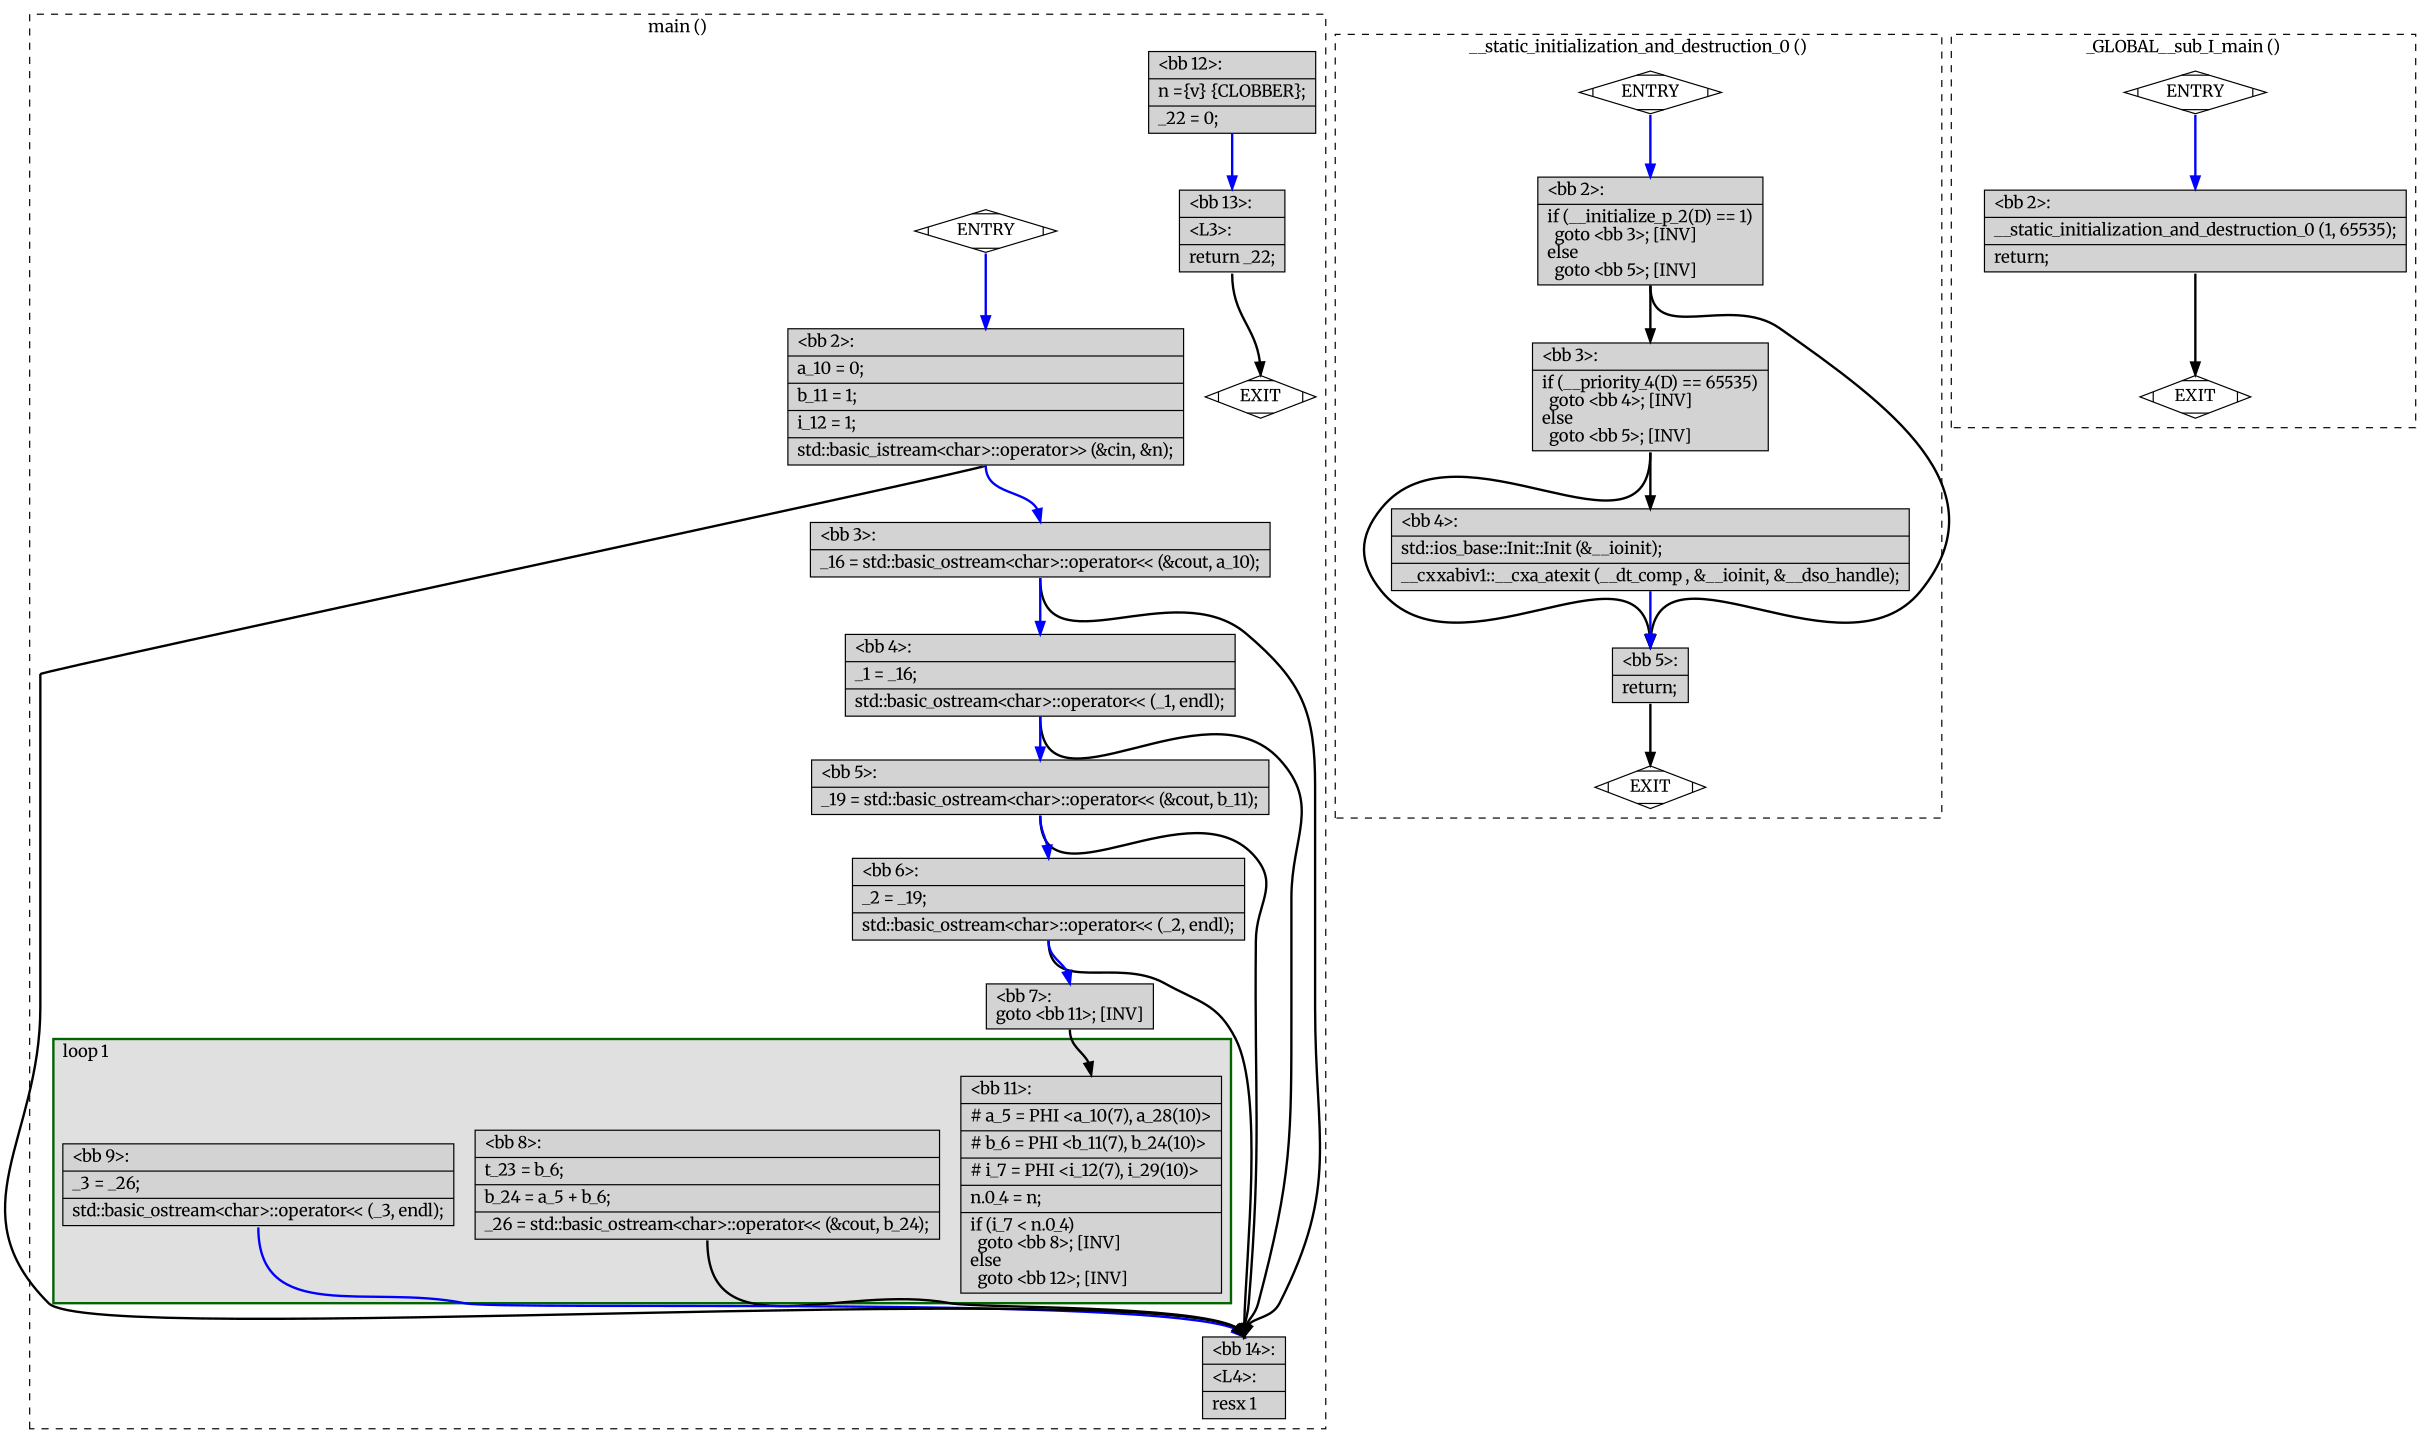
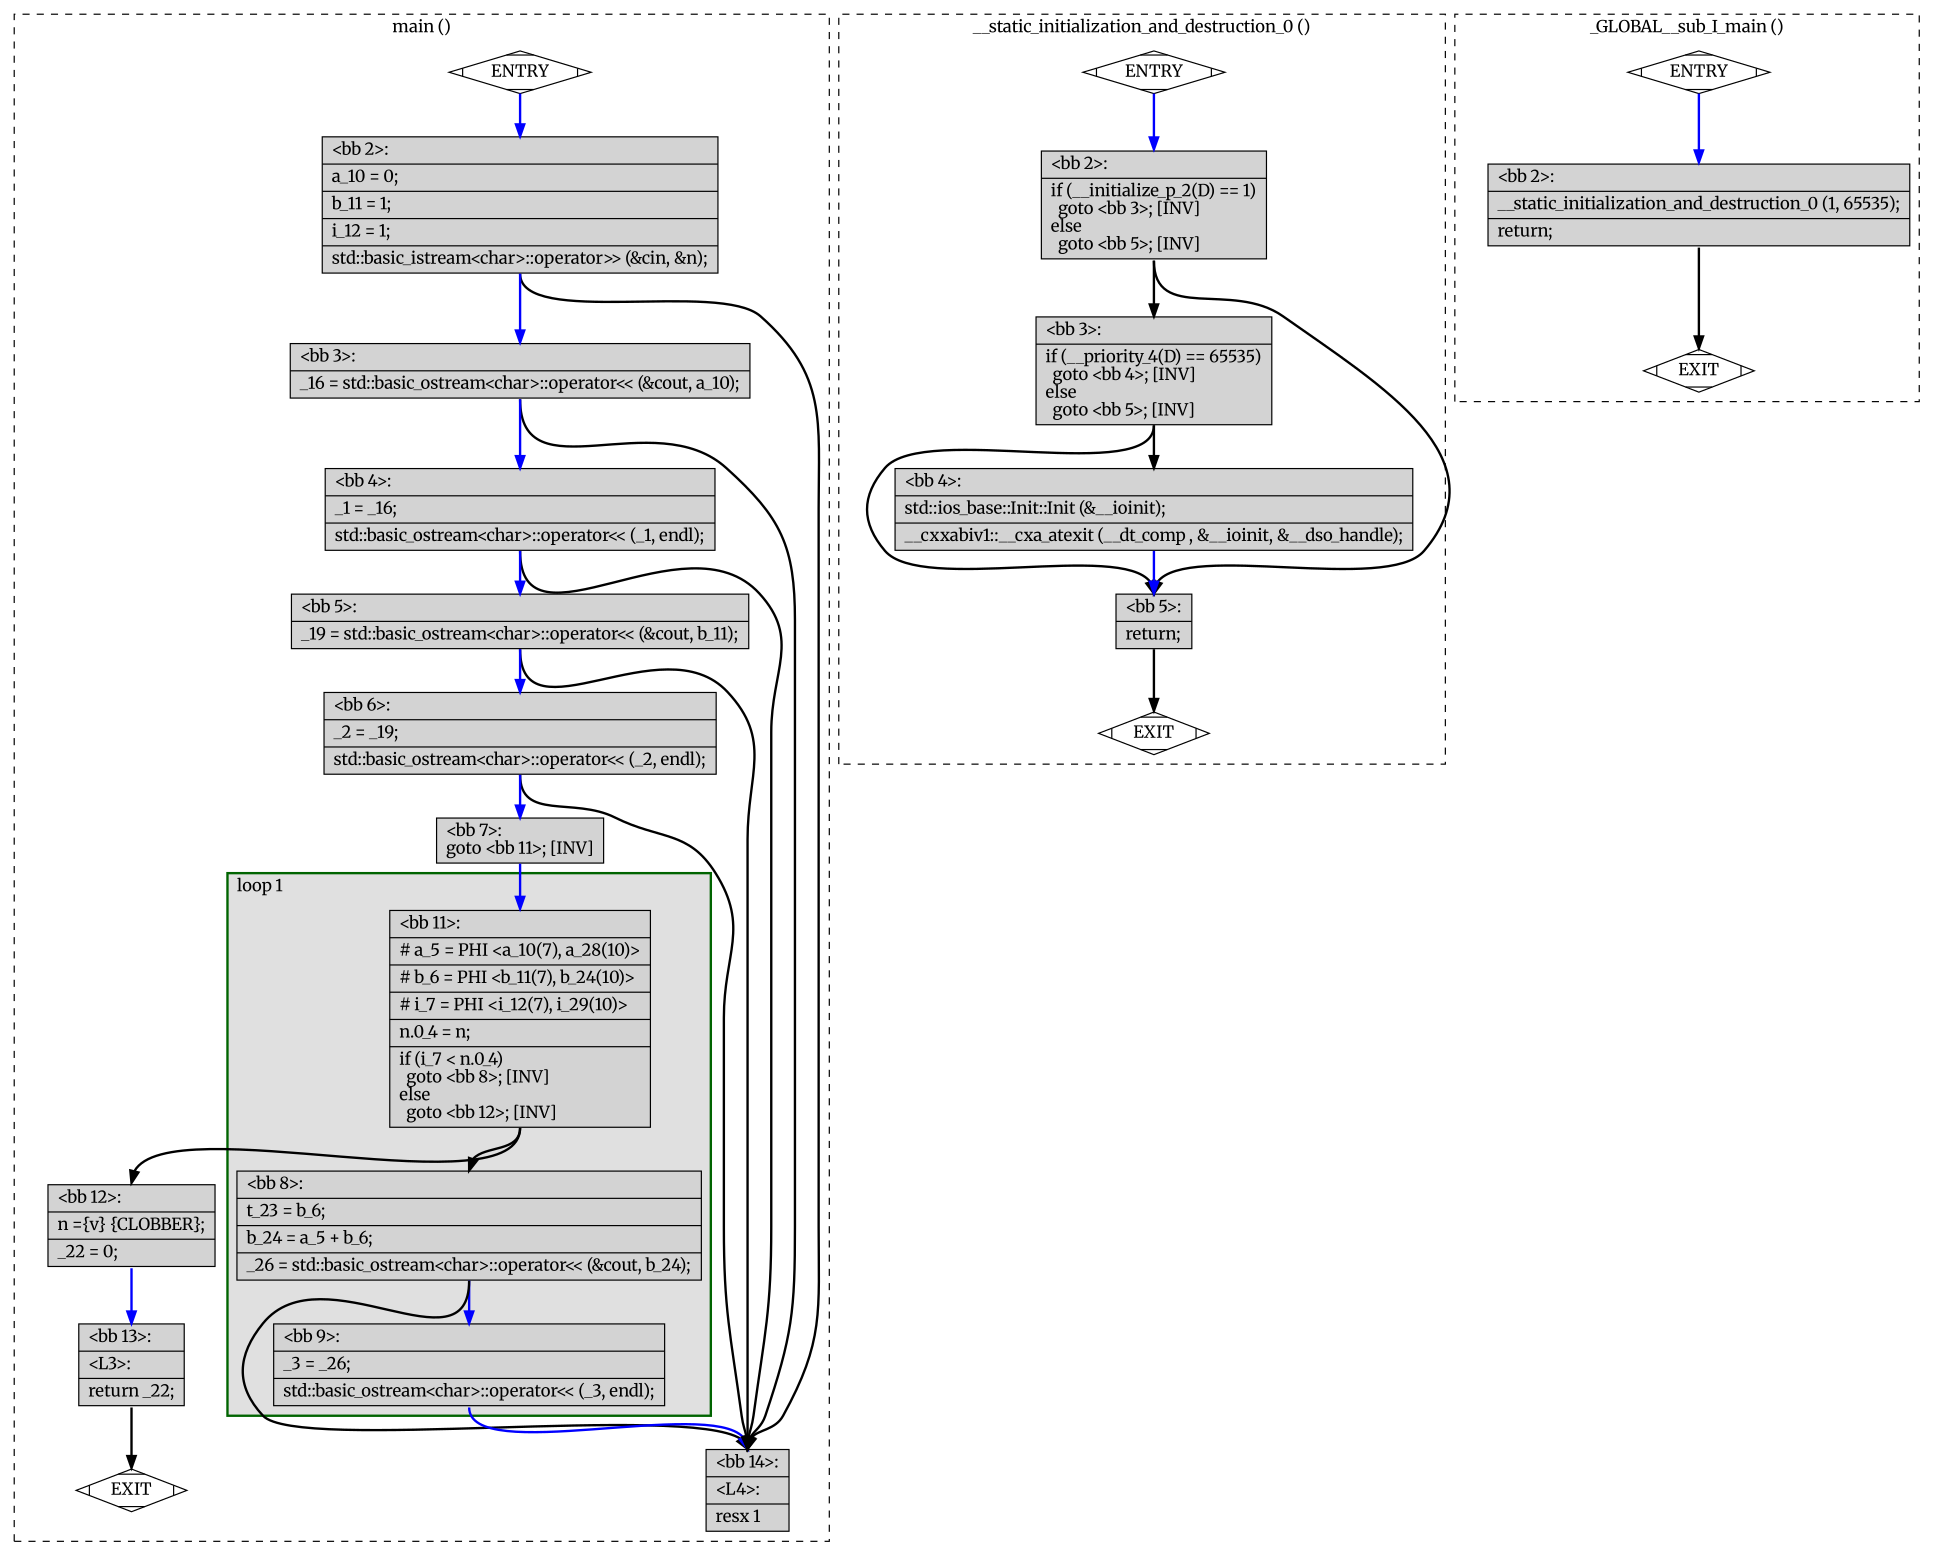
edge "<bb 7>:" -> "<bb 11>:": color black -> blue
edge "<bb 11>:" -> "<bb 8>:": added
edge "<bb 11>:" -> "<bb 12>:": added
edge "<bb 8>:" -> "<bb 9>:": added
